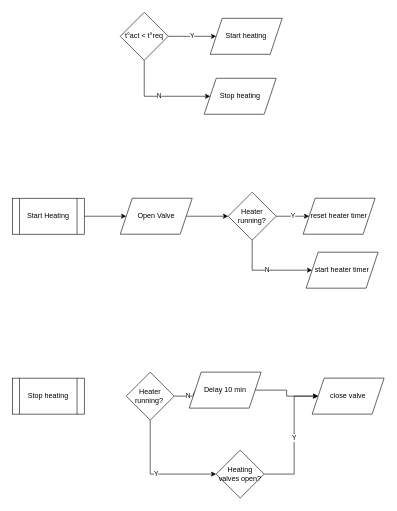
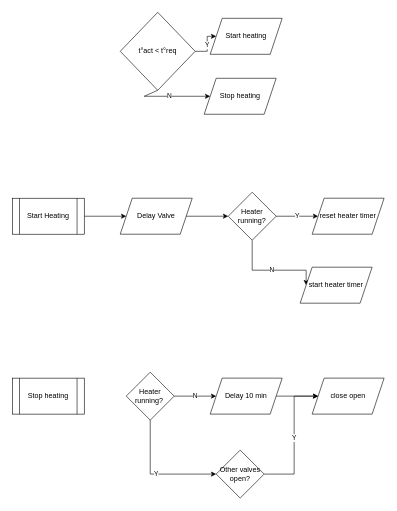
node "t°act < t°req": size 48x48 -> 75x78
node "Open Valve": label "Open Valve" -> "Delay Valve"
node "reset heater timer": moved (339, 216) -> (348, 216)
node "start heater timer": moved (342, 270) -> (336, 285)
node "Delay 10 min": moved (225, 390) -> (246, 396)
node "close valve": label "close valve" -> "close open"
node "Heating valves open?": label "Heating valves open?" -> "Other valves open?"
